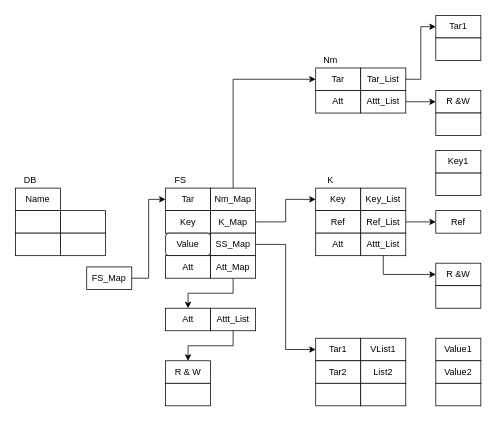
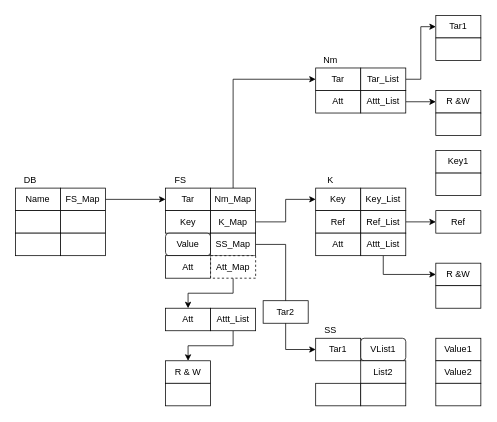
node "Att_Map": style solid -> dashed
node "FS_Map": moved (109, 278) -> (83, 199)
node "SS": added
node "VList1": shape rectangle -> rounded rectangle
node "Tar2": moved (338, 372) -> (285, 312)
